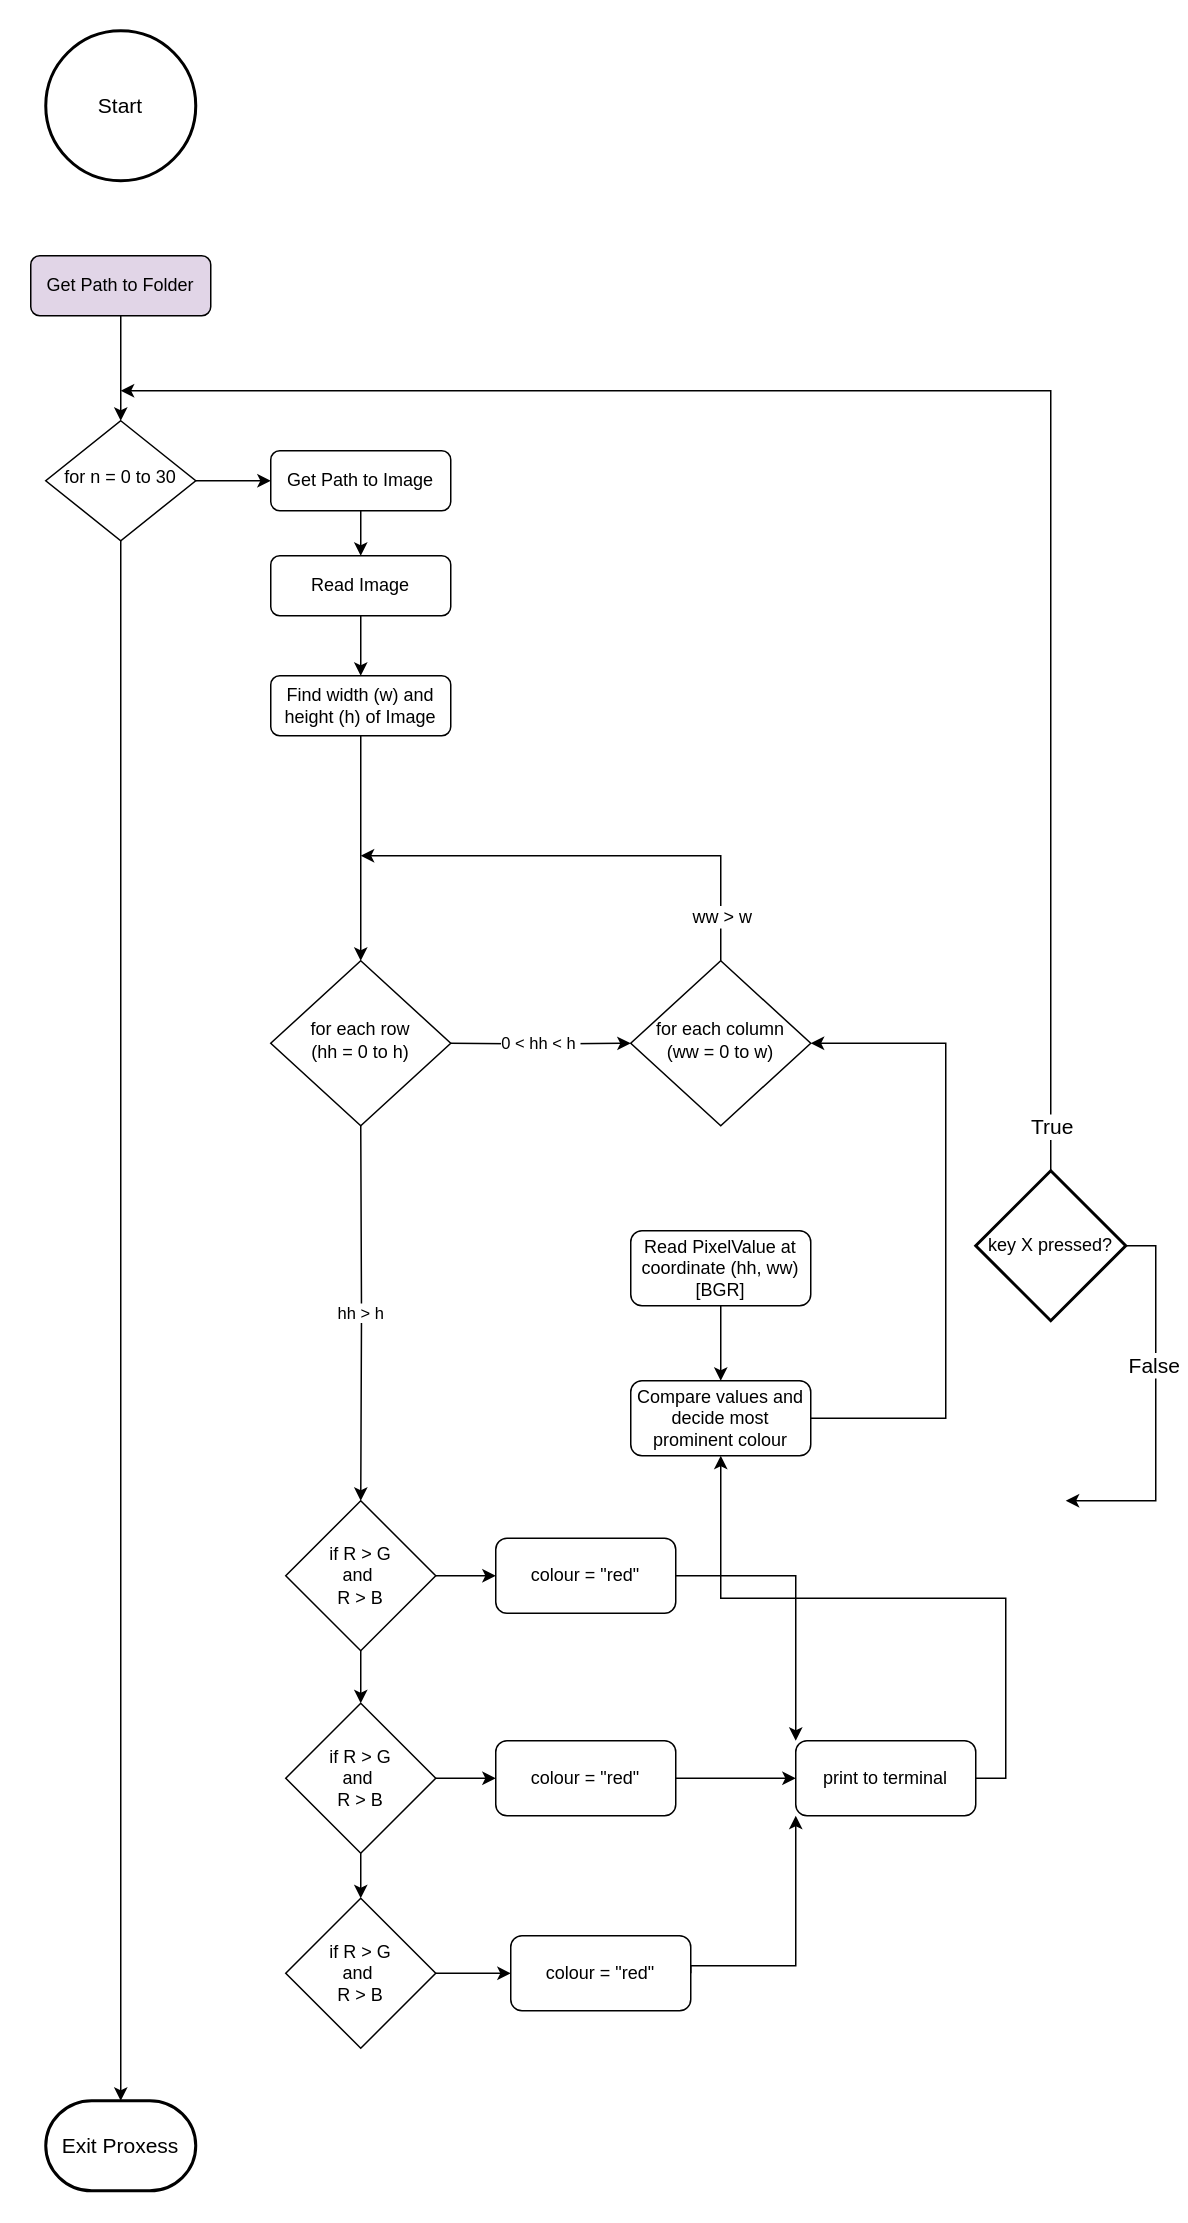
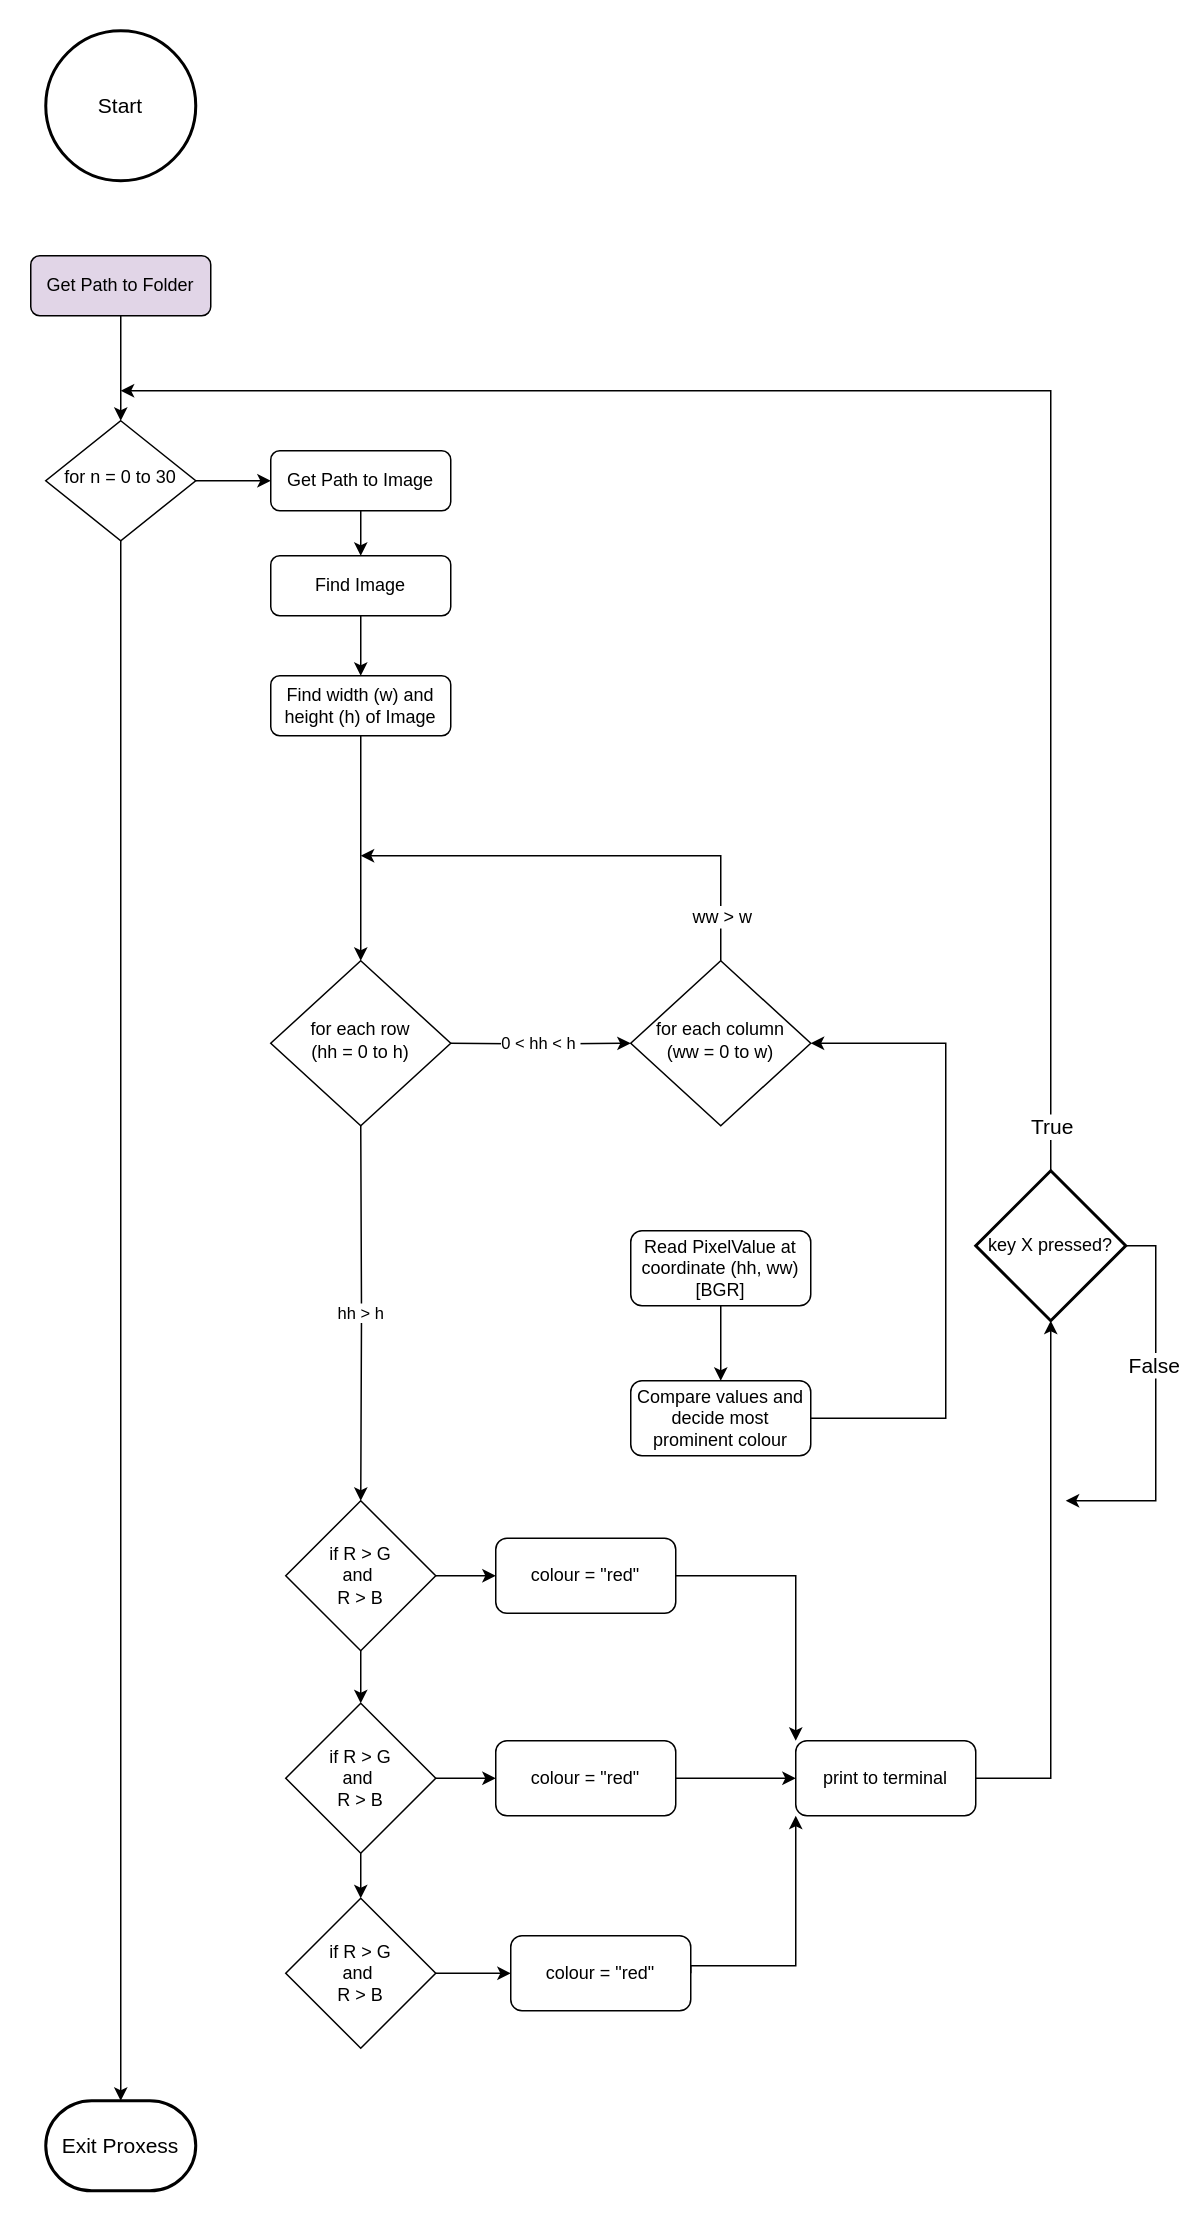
node "Read Image": label "Read Image" -> "Find Image"
edge "print to terminal" -> "Compare values and decide most prominent colour": now "print to terminal" -> "key X pressed?"
